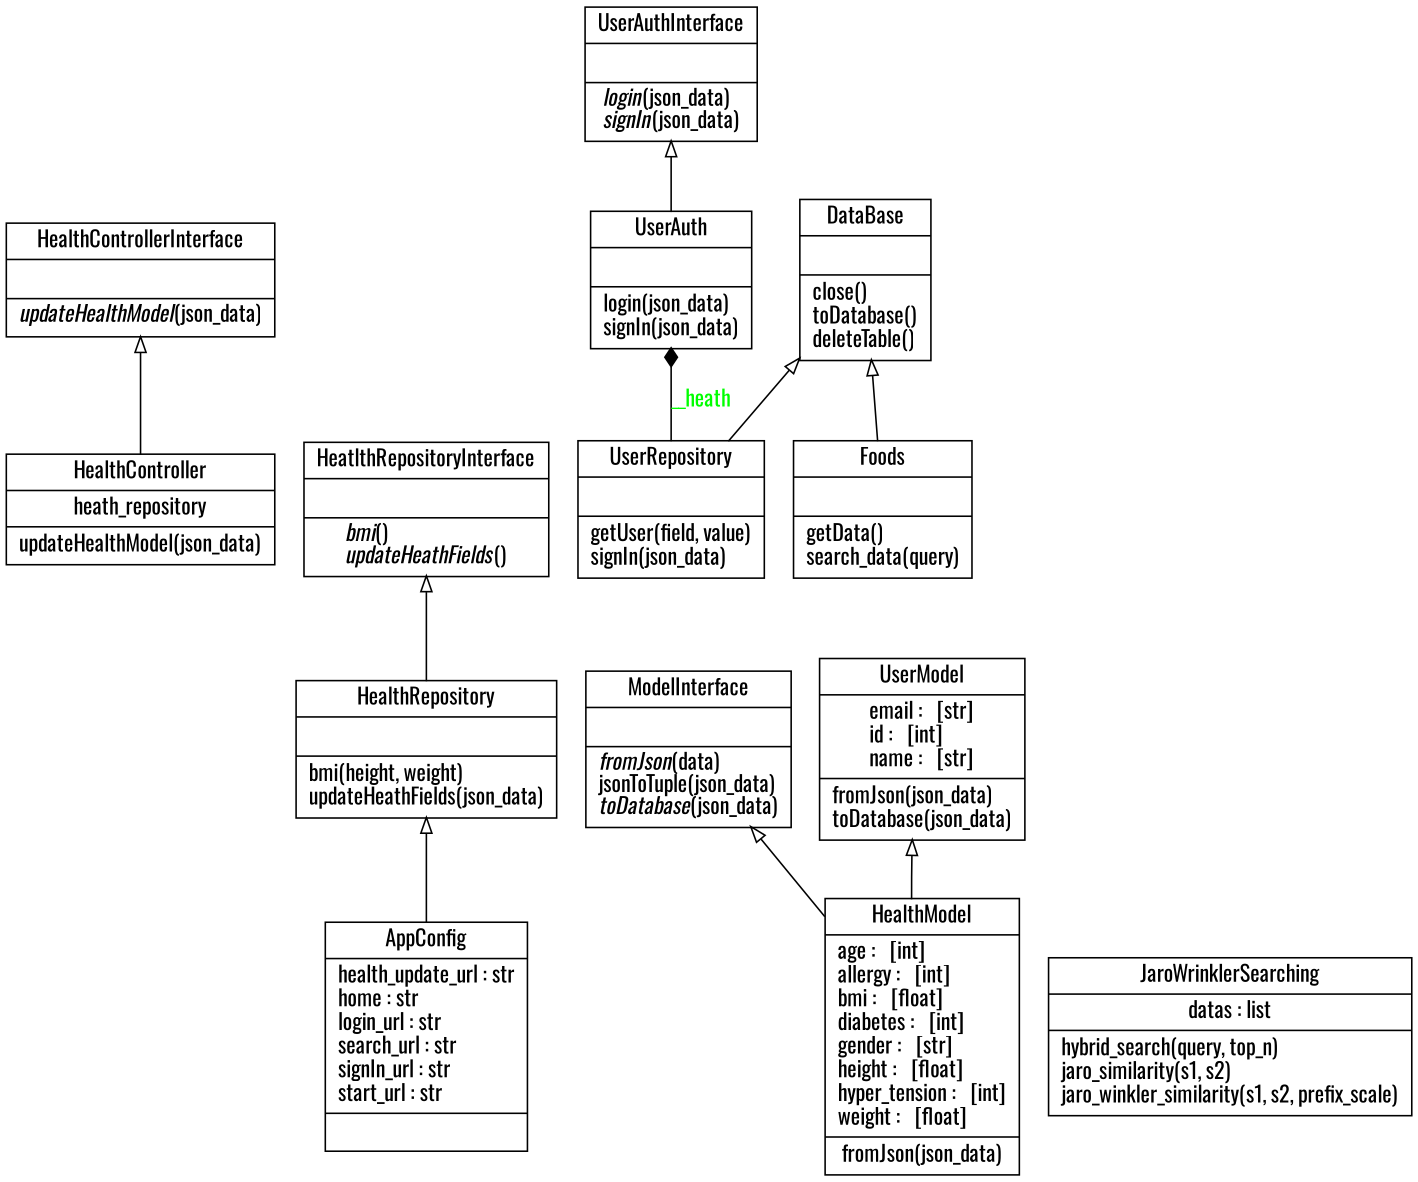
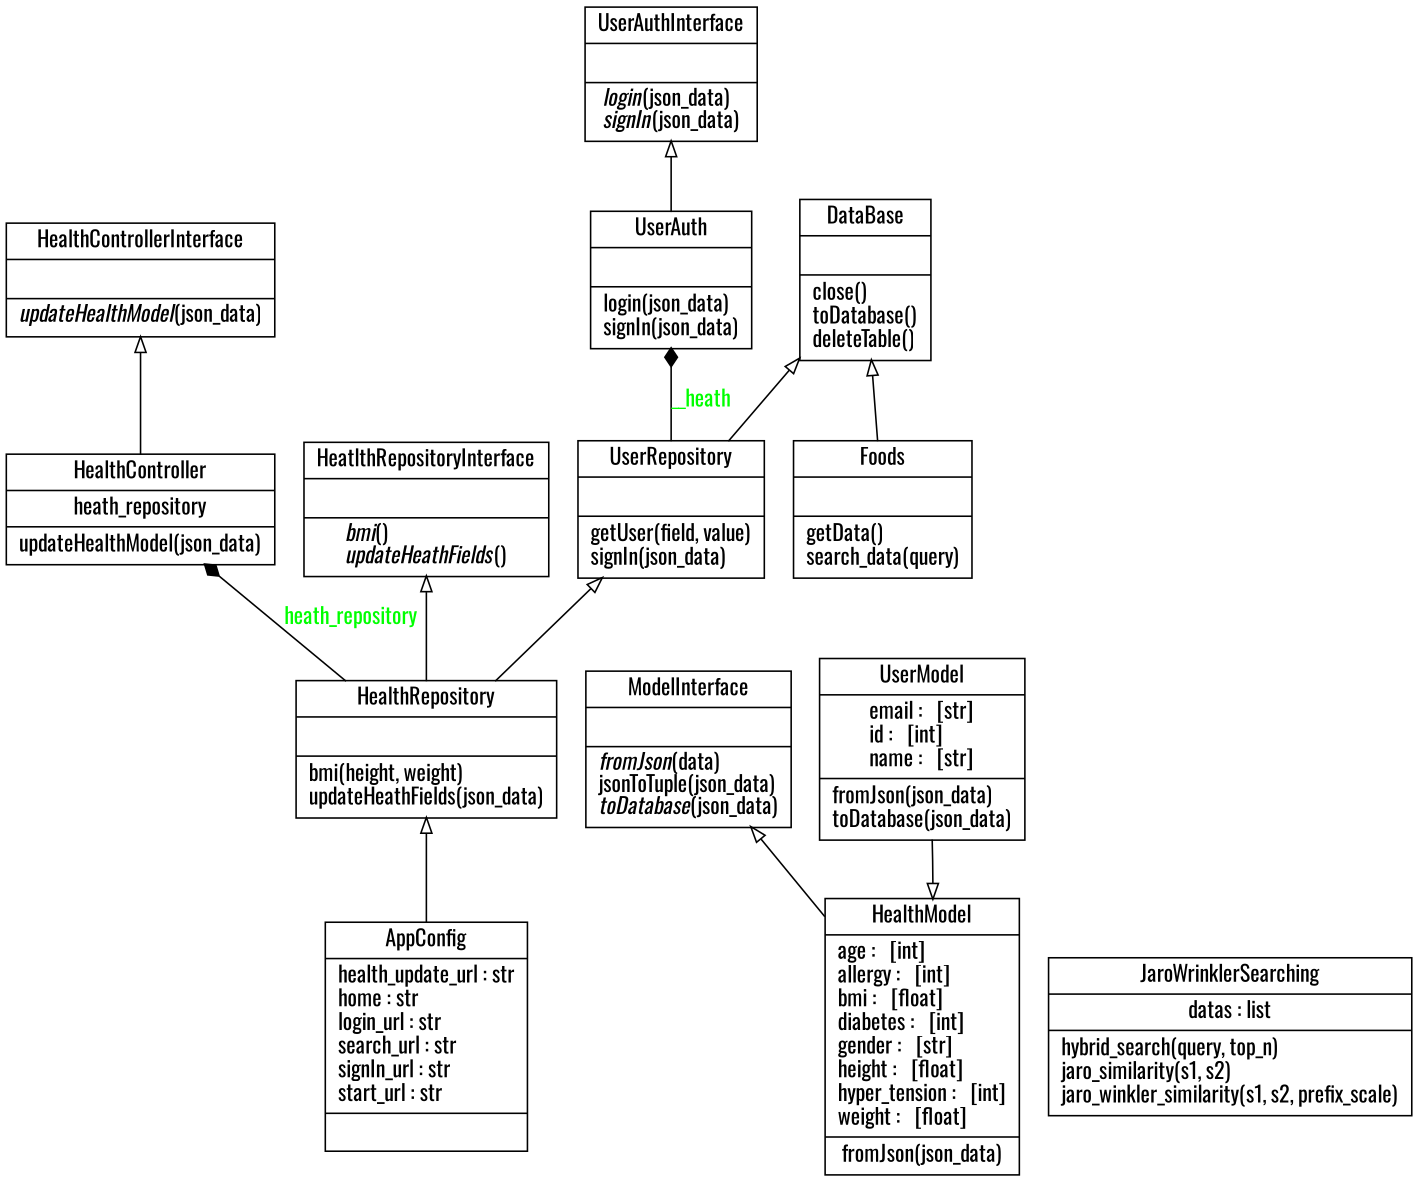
edge "HealthRepository" -> "HealthController": added, label "heath_repository"
edge "HealthRepository" -> "UserRepository": added
edge "HealthModel" -> "UserModel": reversed
